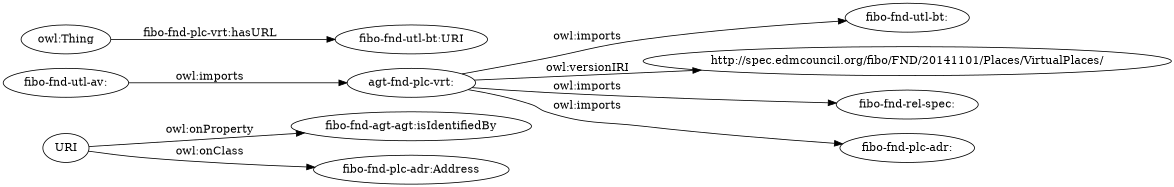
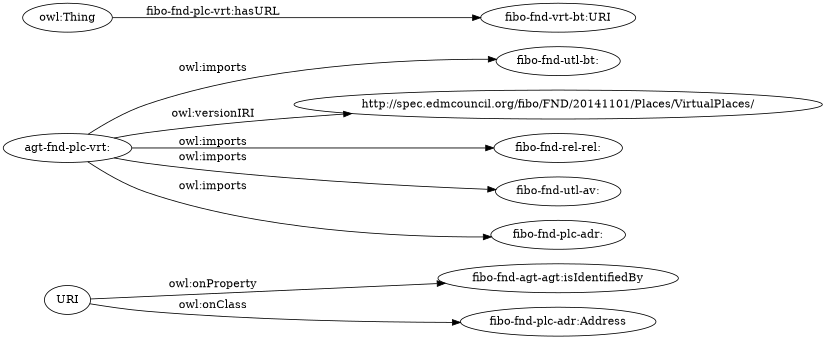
node "fibo-fnd-utl-bt:URI": label "fibo-fnd-utl-bt:URI" -> "fibo-fnd-vrt-bt:URI"
edge "fibo-fnd-utl-av:" -> "agt-fnd-plc-vrt:": reversed
node "fibo-fnd-rel-spec:": label "fibo-fnd-rel-spec:" -> "fibo-fnd-rel-rel:"
